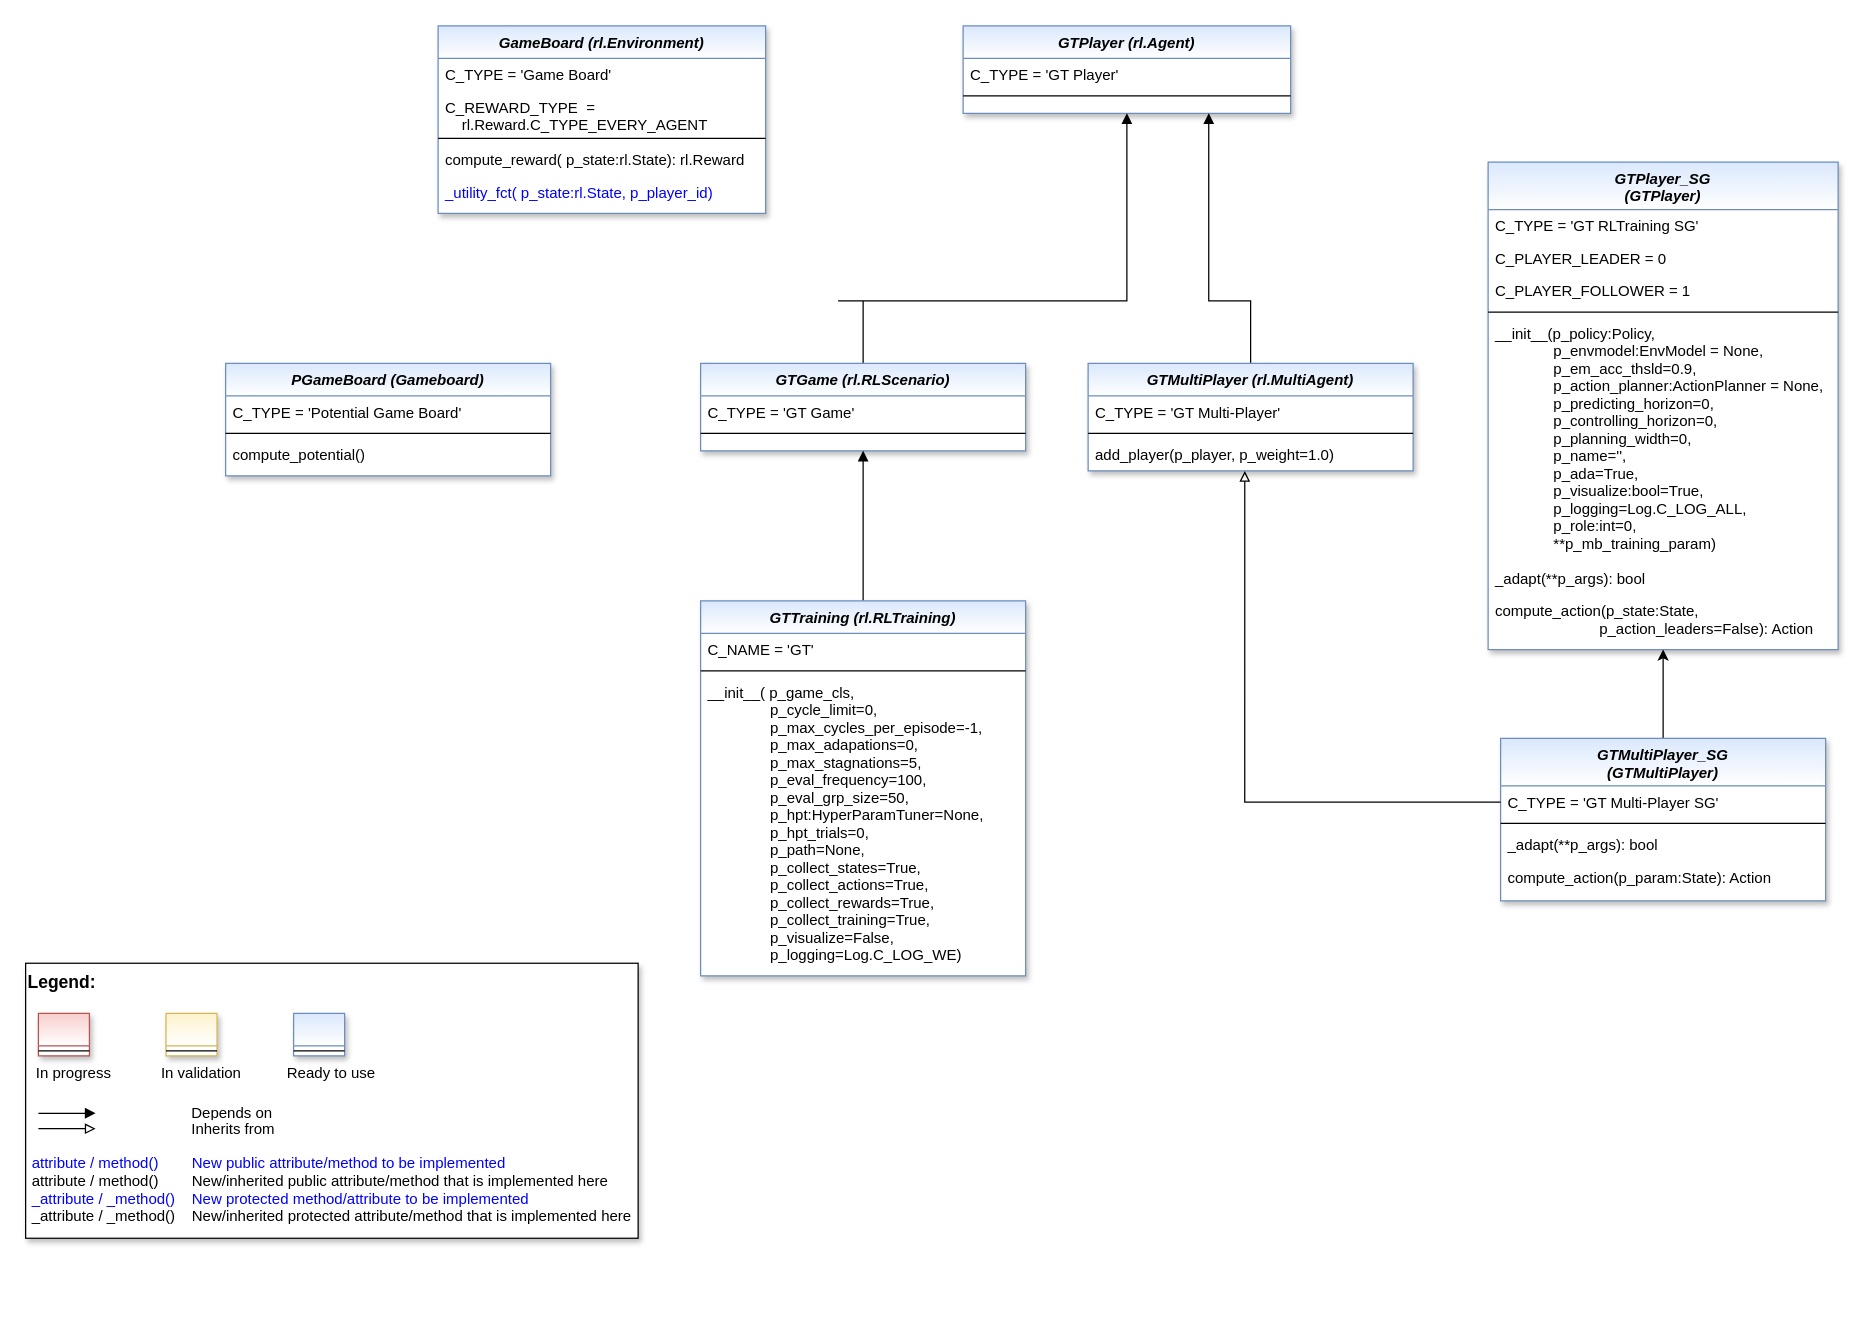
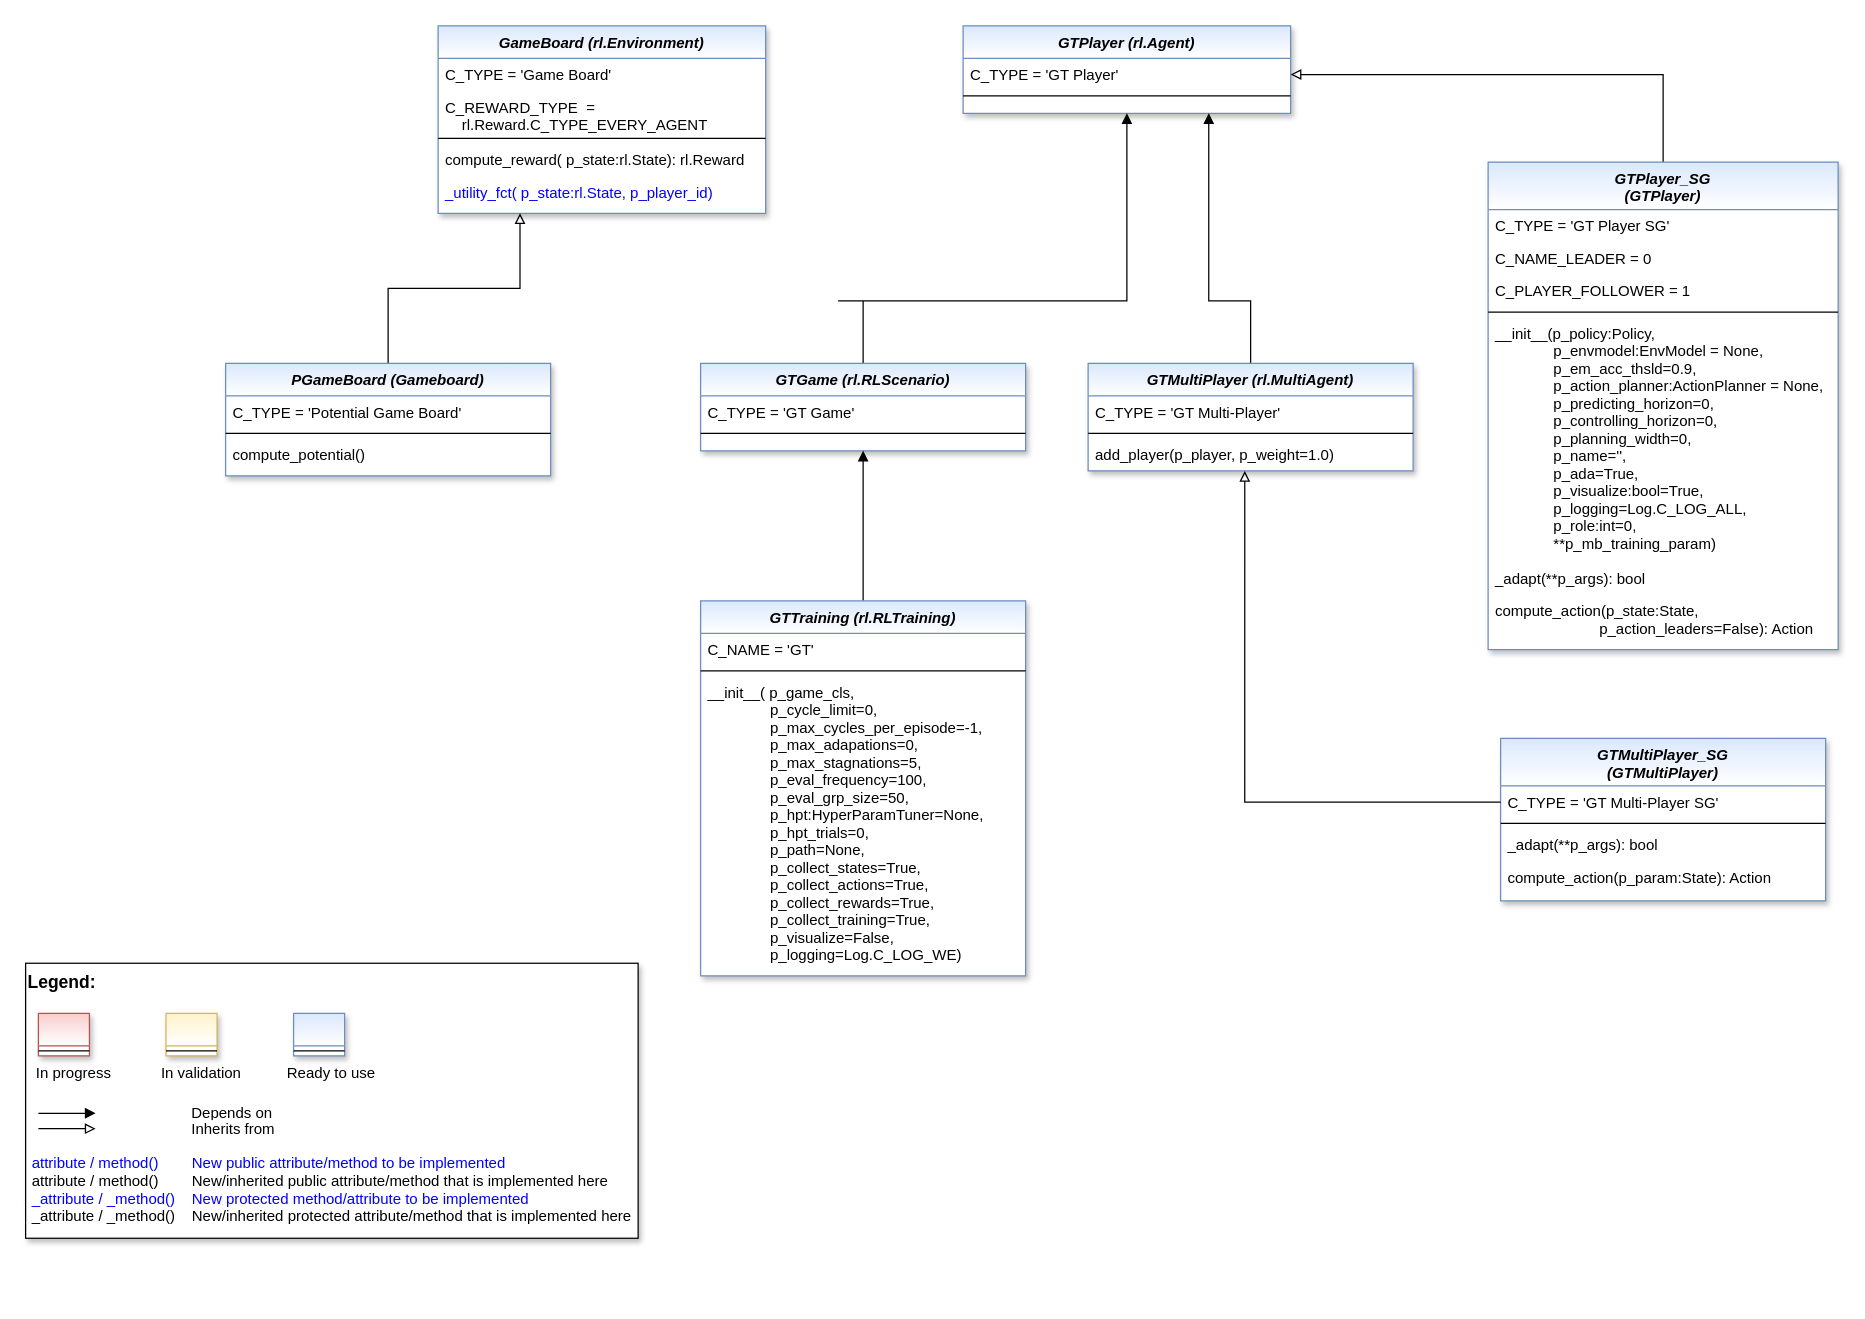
edge "GTPlayer_SG (GTPlayer)" -> "C_TYPE = 'GT Player'": added
node "C_TYPE = 'GT RLTraining SG'": label "C_TYPE = 'GT RLTraining SG'" -> "C_TYPE = 'GT Player SG'"
node "C_PLAYER_LEADER = 0": label "C_PLAYER_LEADER = 0" -> "C_NAME_LEADER = 0"
edge "PGameBoard (Gameboard)" -> "GameBoard (rl.Environment)": added
edge "GTMultiPlayer_SG (GTMultiPlayer)" -> "GTPlayer_SG (GTPlayer)": removed
